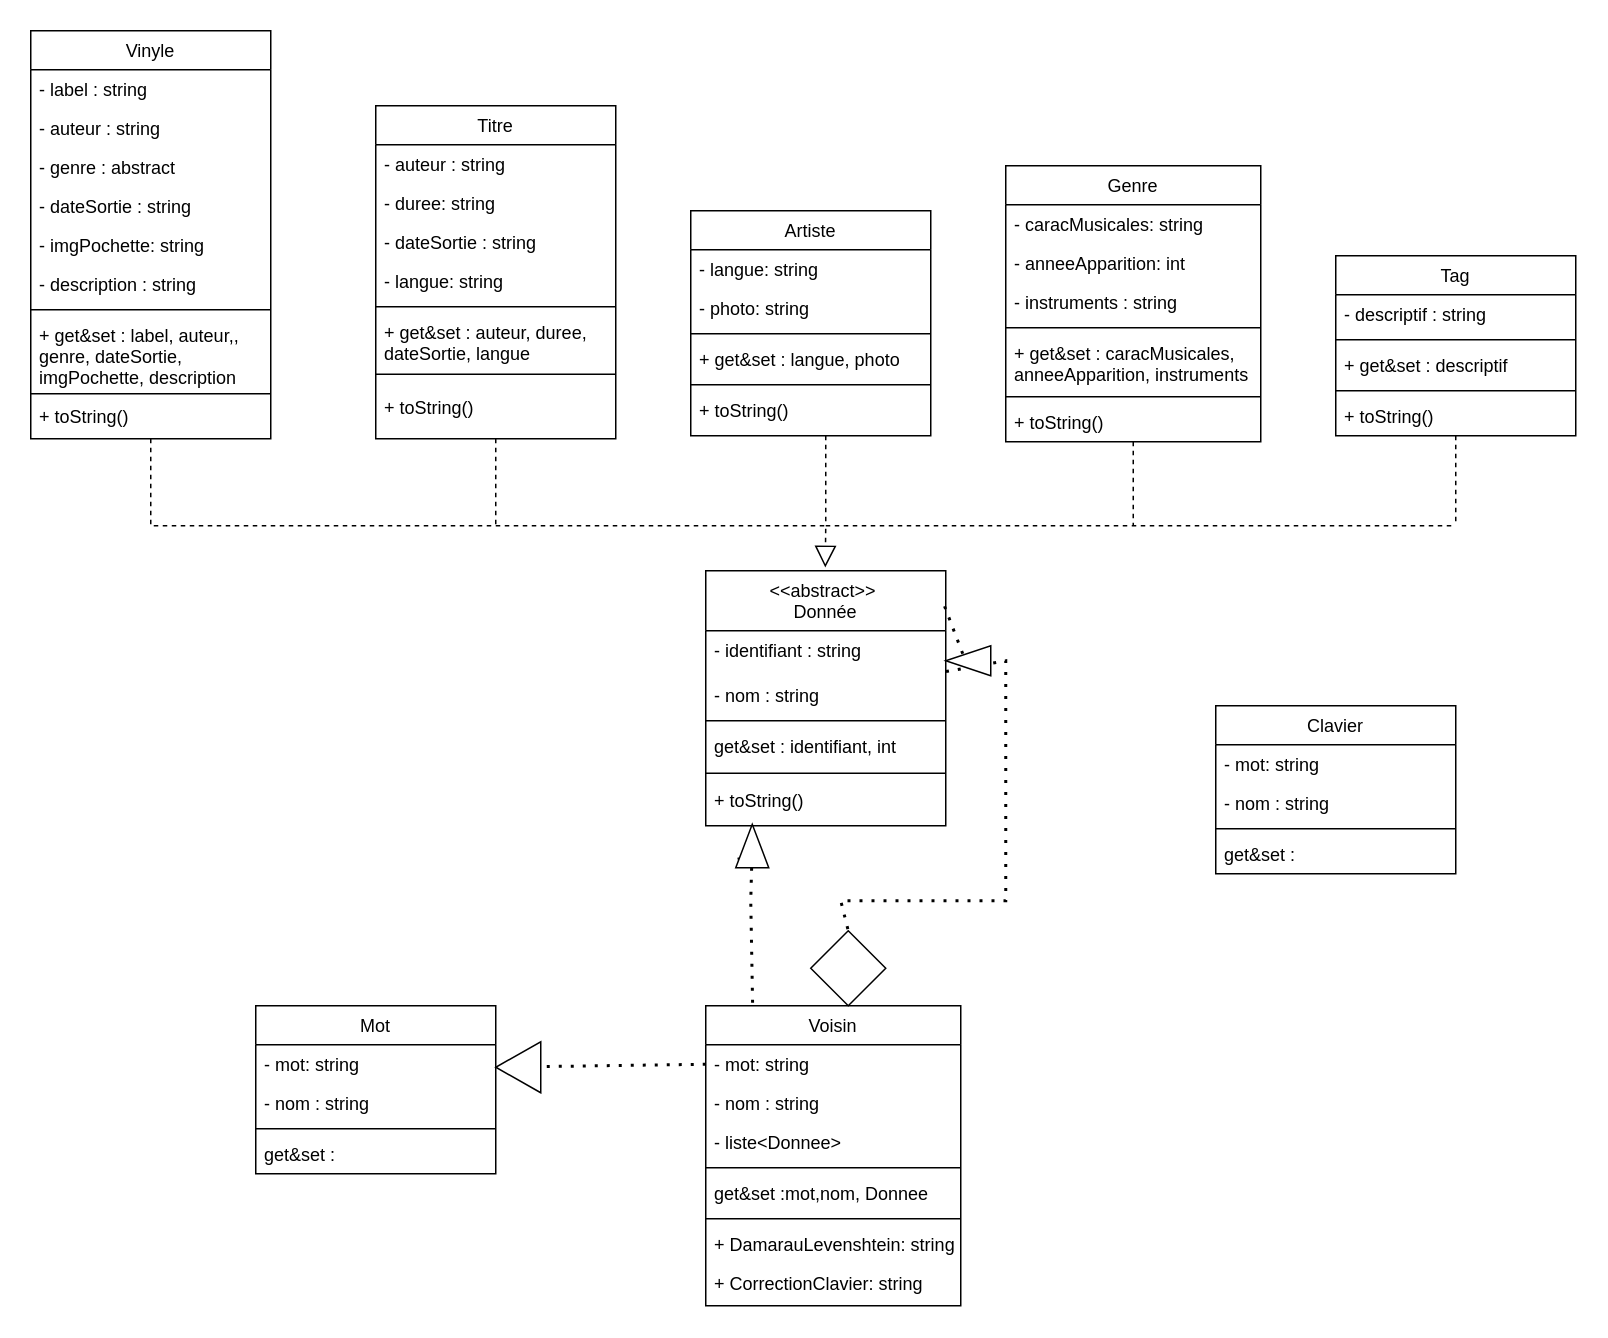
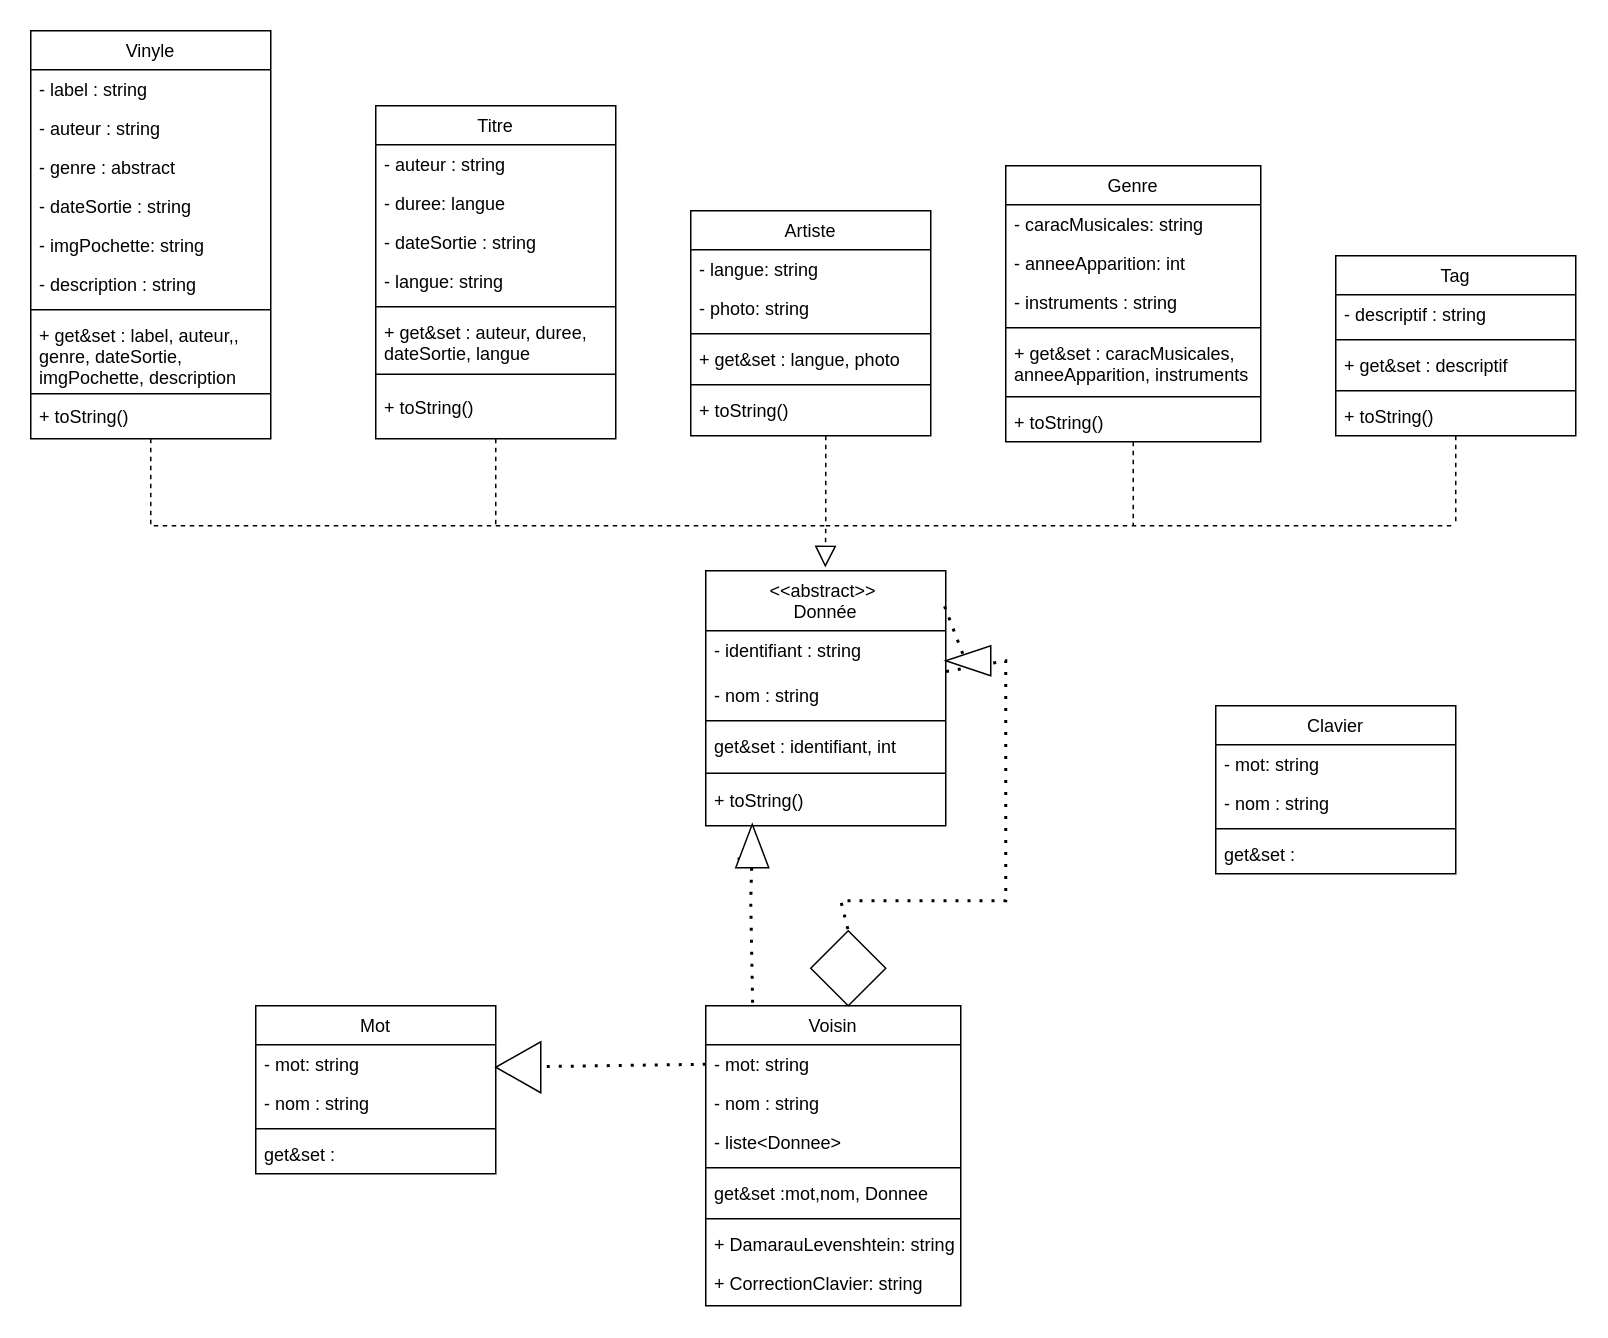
node "- duree: string": label "- duree: string" -> "- duree: langue"
